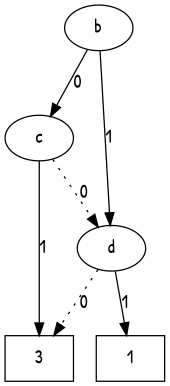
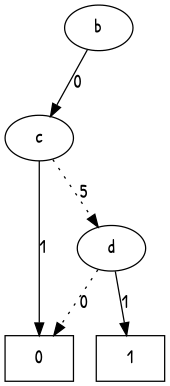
edge "b" -> "d": removed, label "1"
edge "c" -> "d": label "0" -> "5"
node "3": label "3" -> "0"
